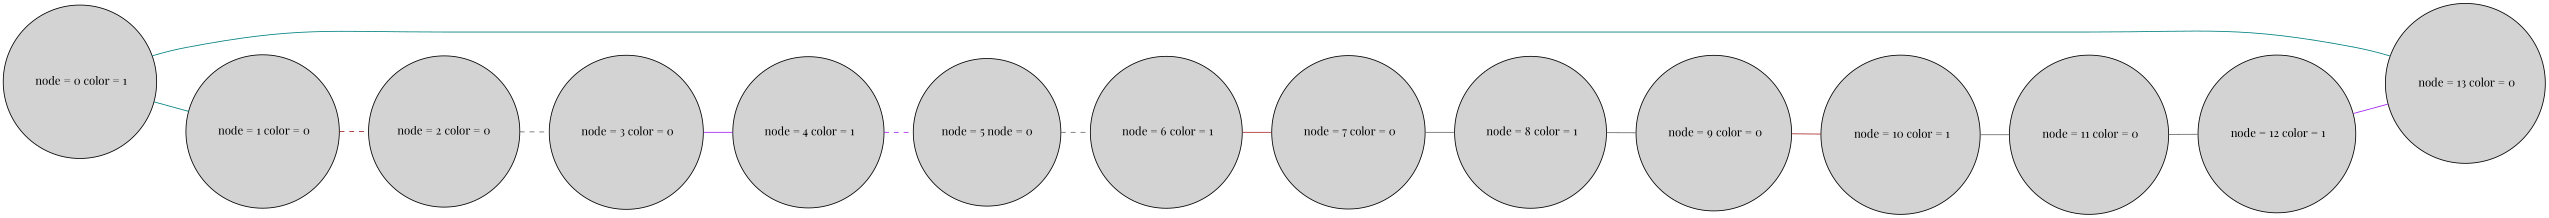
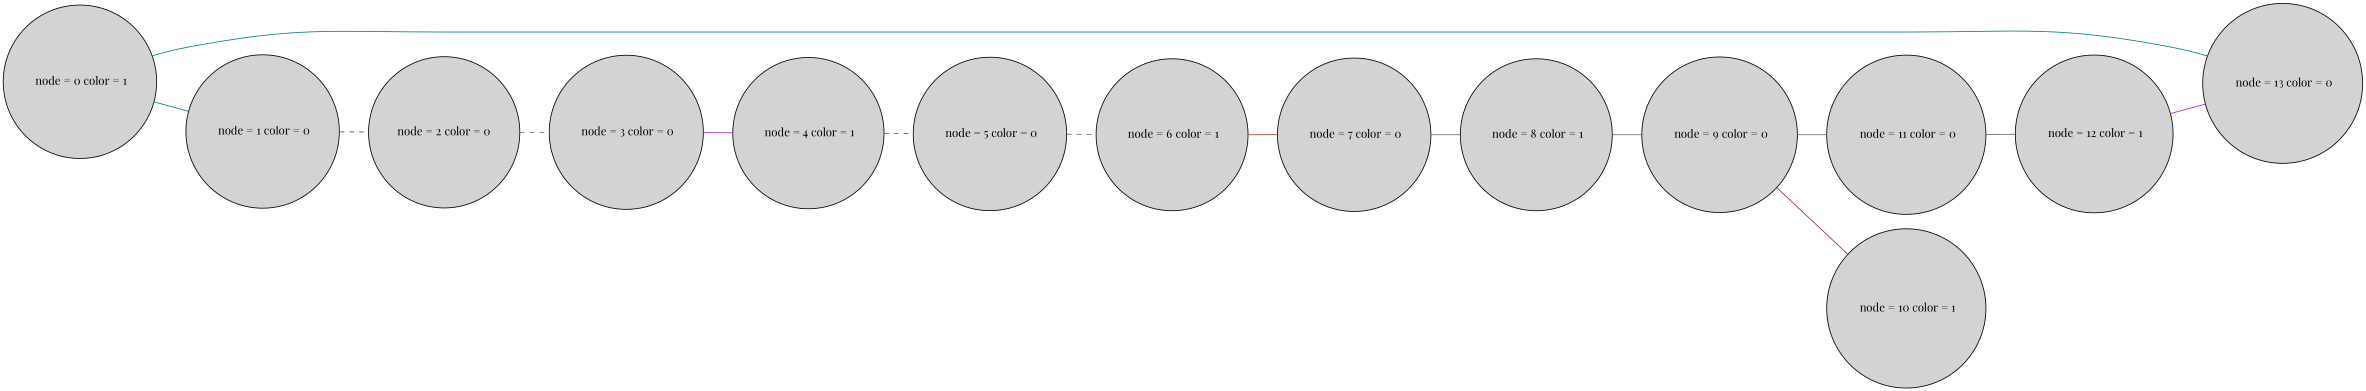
node "node = 5 node = 0": label "node = 5 node = 0" -> "node = 5 color = 0"
edge "node = 10 color = 1" -- "node = 11 color = 0": now "node = 9 color = 0" -- "node = 11 color = 0"
